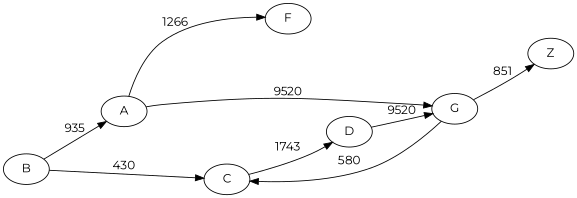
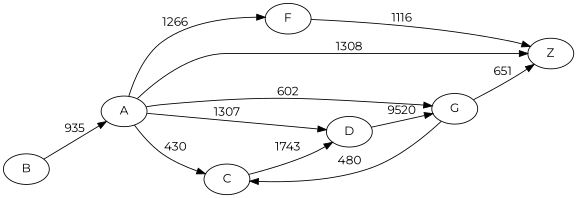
edge "F" -> "Z": added, label "1116"
edge "A" -> "Z": added, label "1308"
edge "G" -> "Z": label "851" -> "651"
edge "A" -> "G": label "9520" -> "602"
edge "A" -> "D": added, label "1307"
edge "G" -> "C": label "580" -> "480"
edge "B" -> "C": now "A" -> "C"
